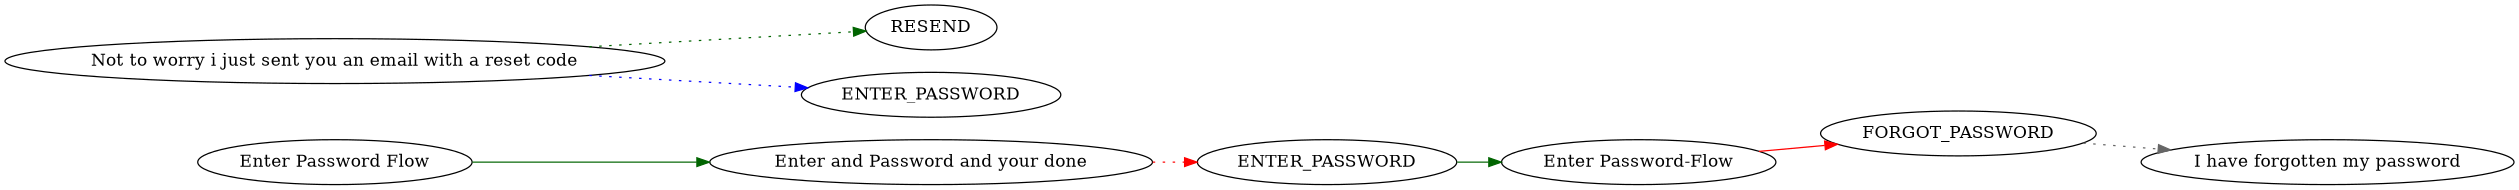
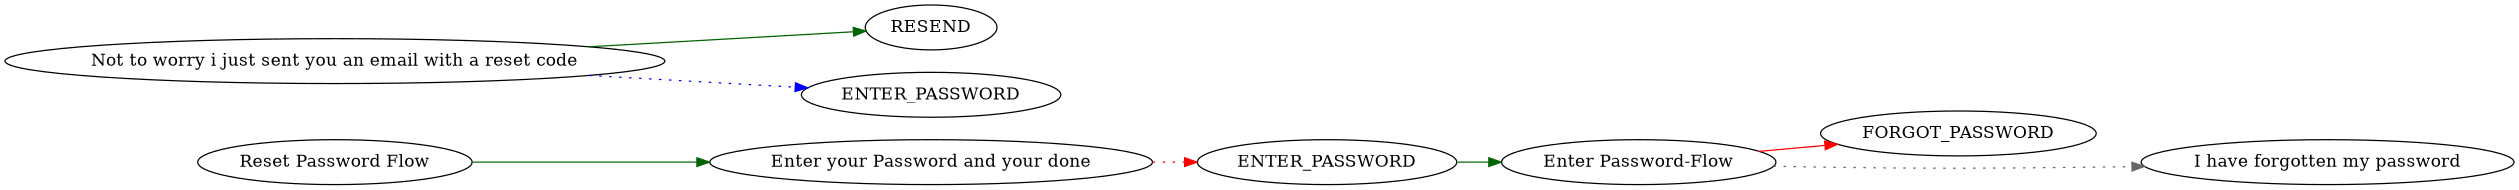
edge "Not to worry i just sent you an email with a reset code" -> "RESEND": style dotted -> solid
edge "FORGOT_PASSWORD" -> "I have forgotten my password": now "Enter Password-Flow" -> "I have forgotten my password"
node "Enter Password Flow": label "Enter Password Flow" -> "Reset Password Flow"
node "Enter and Password and your done": label "Enter and Password and your done" -> "Enter your Password and your done"
